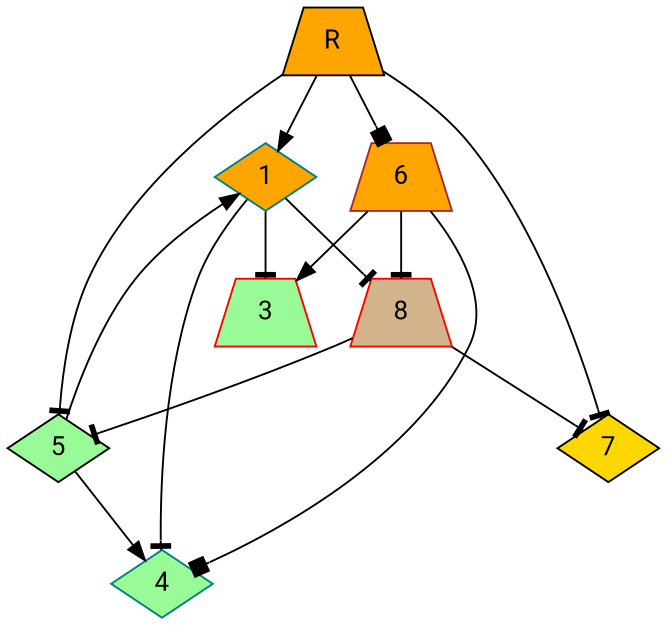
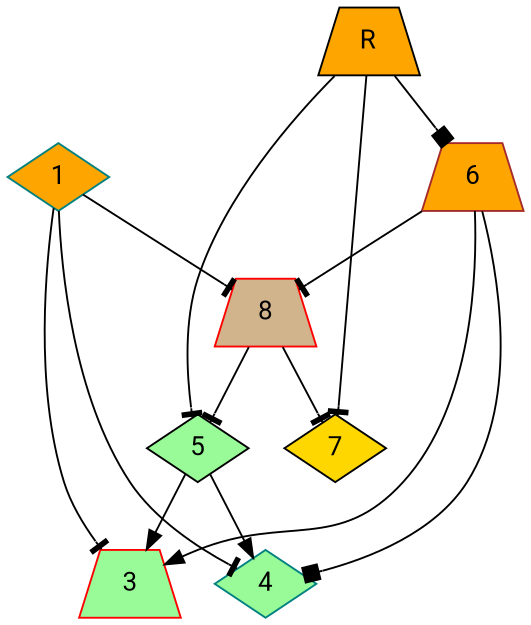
edge "R" -> "1": removed
edge "5" -> "1": now "5" -> "3"
